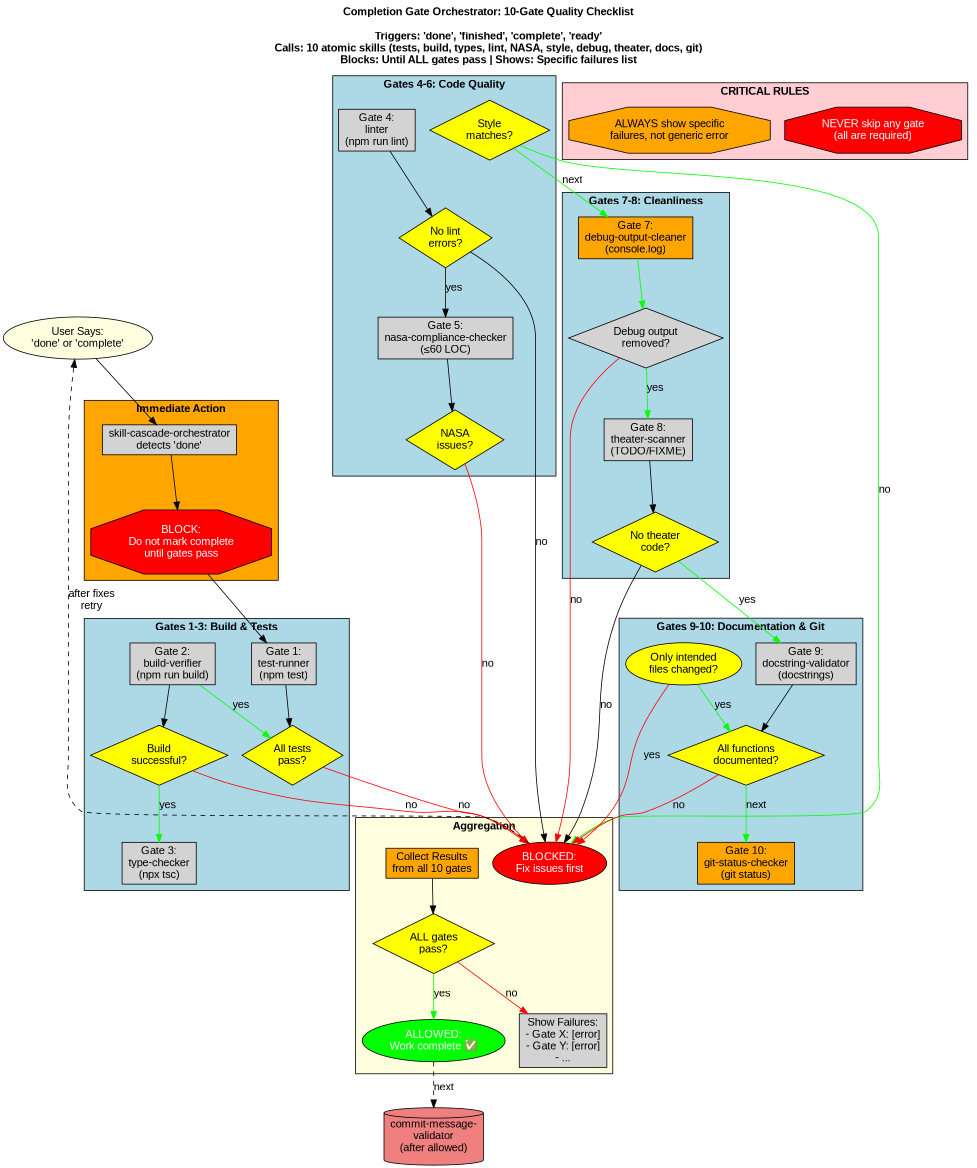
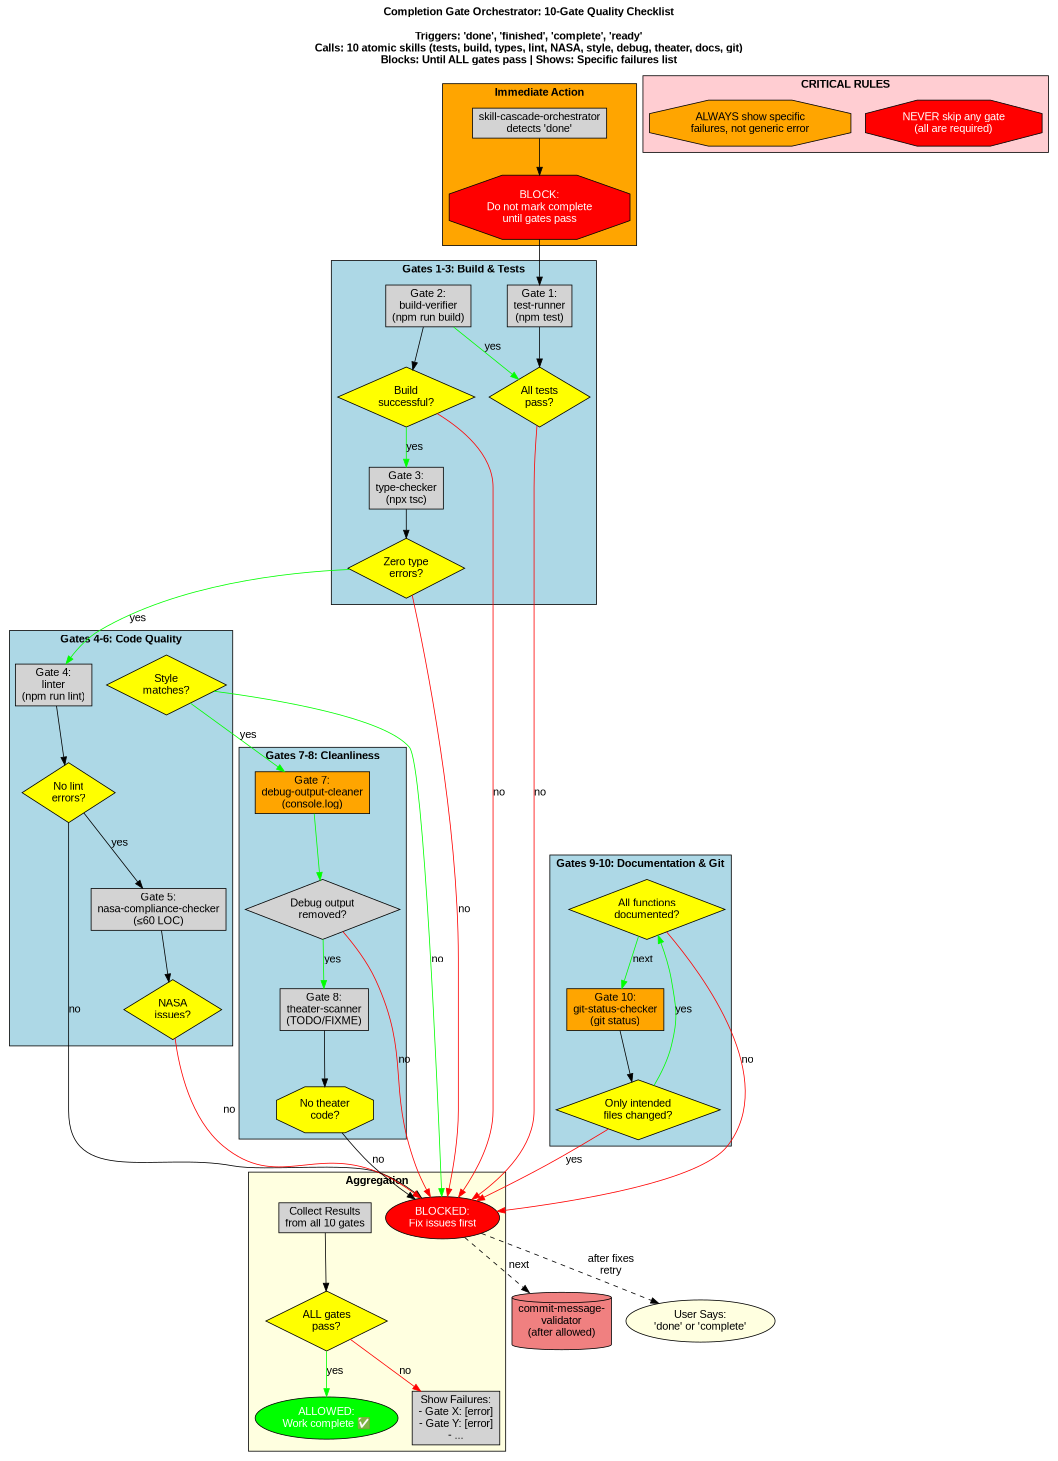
edge "Style matches?" -> "Gate 7: debug-output-cleaner (console.log)": label "next" -> "yes"
edge "User Says: 'done' or 'complete'" -> "skill-cascade-orchestrator detects 'done'": removed
node "No theater code?": shape diamond -> octagon
node "Zero type errors?": added
node "Only intended files changed?": shape ellipse -> diamond
node "Gate 9: docstring-validator (docstrings)": removed
node "Collect Results from all 10 gates": fillcolor orange -> lightgrey
edge "Gate 10: git-status-checker (git status)" -> "Only intended files changed?": added
edge "ALLOWED: Work complete ✅" -> "commit-message- validator (after allowed)": now "BLOCKED: Fix issues first" -> "commit-message- validator (after allowed)"
